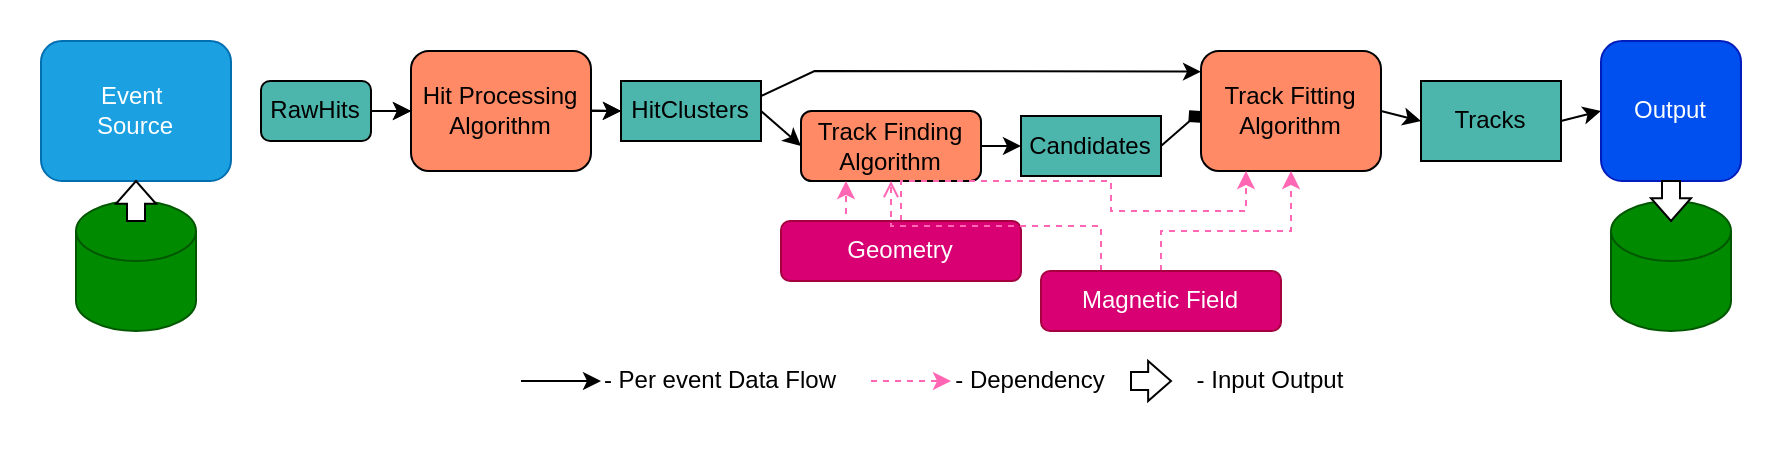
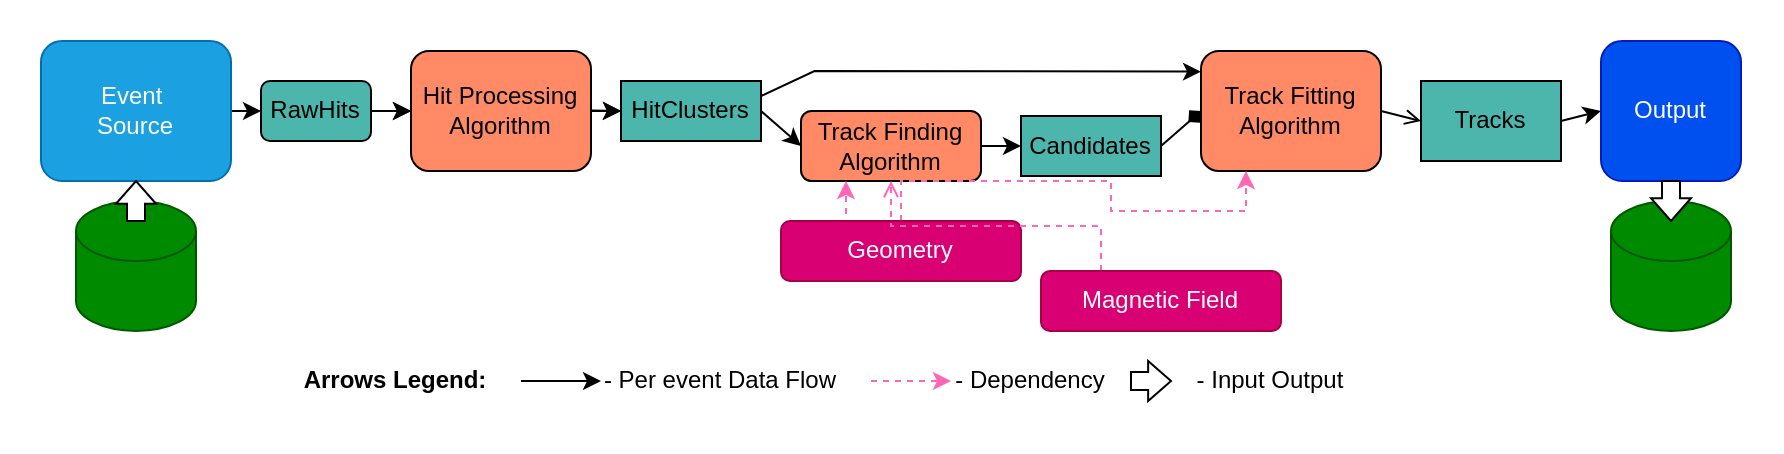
edge "Event Source" -> "RawHits": added
edge "Track Fitting Algorithm" -> "Tracks": arrowhead classic -> open
edge "Magnetic Field" -> "Track Fitting Algorithm": removed
node "Arrows Legend:": added
